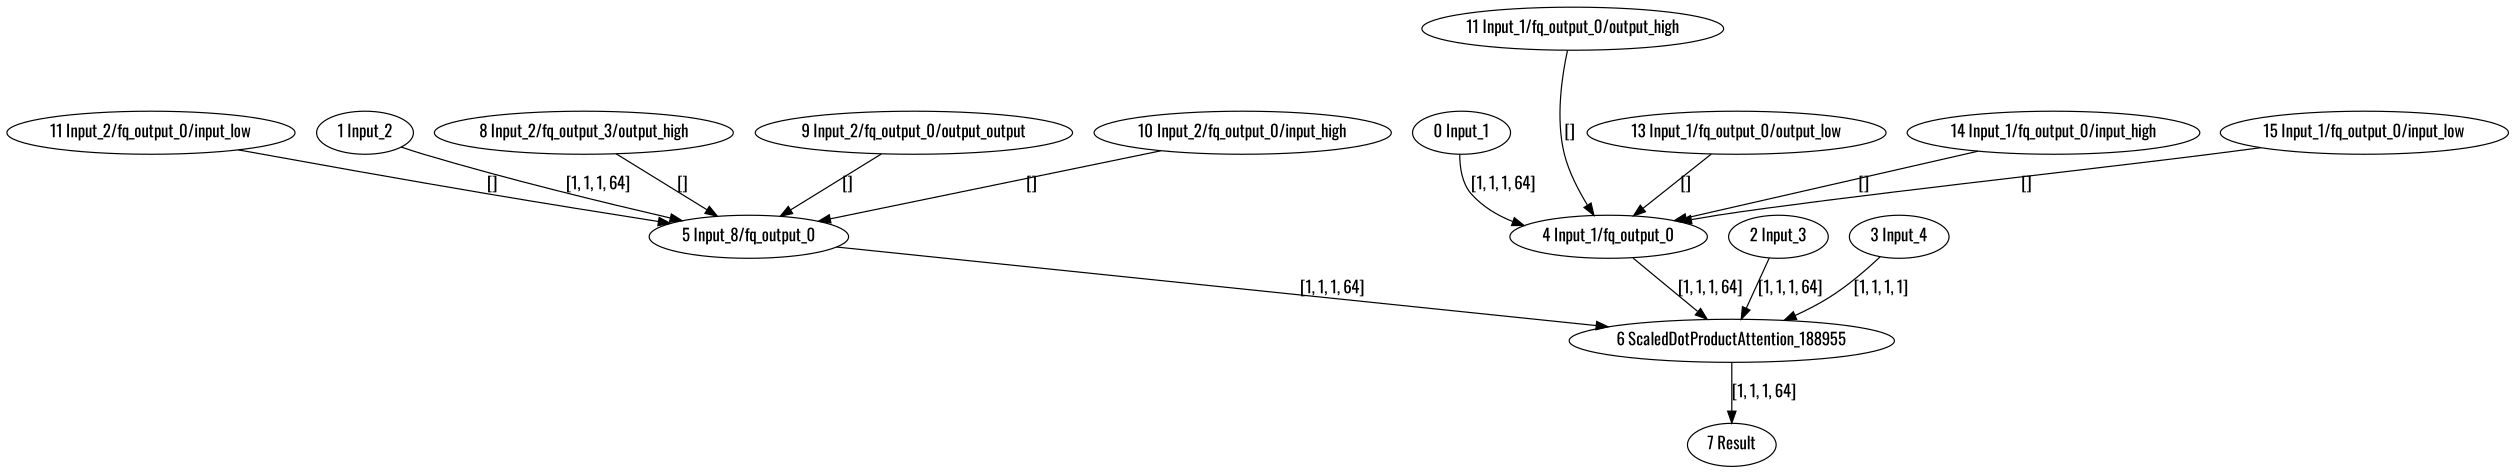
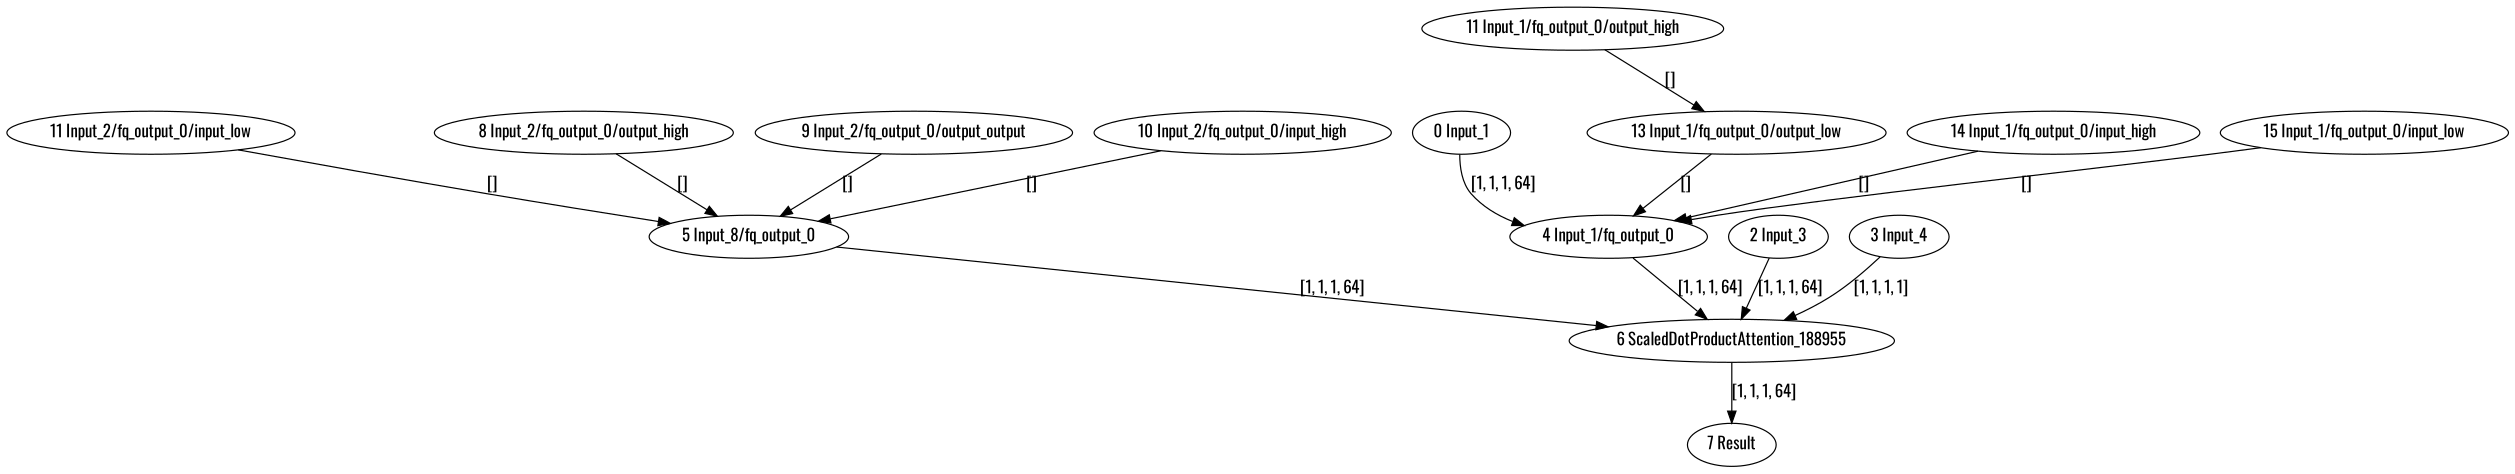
edge "11 Input_1/fq_output_0/output_high" -> "4 Input_1/fq_output_0": now "11 Input_1/fq_output_0/output_high" -> "13 Input_1/fq_output_0/output_low"
node "1 Input_2": removed
node "8 Input_2/fq_output_3/output_high": label "8 Input_2/fq_output_3/output_high" -> "8 Input_2/fq_output_0/output_high"
